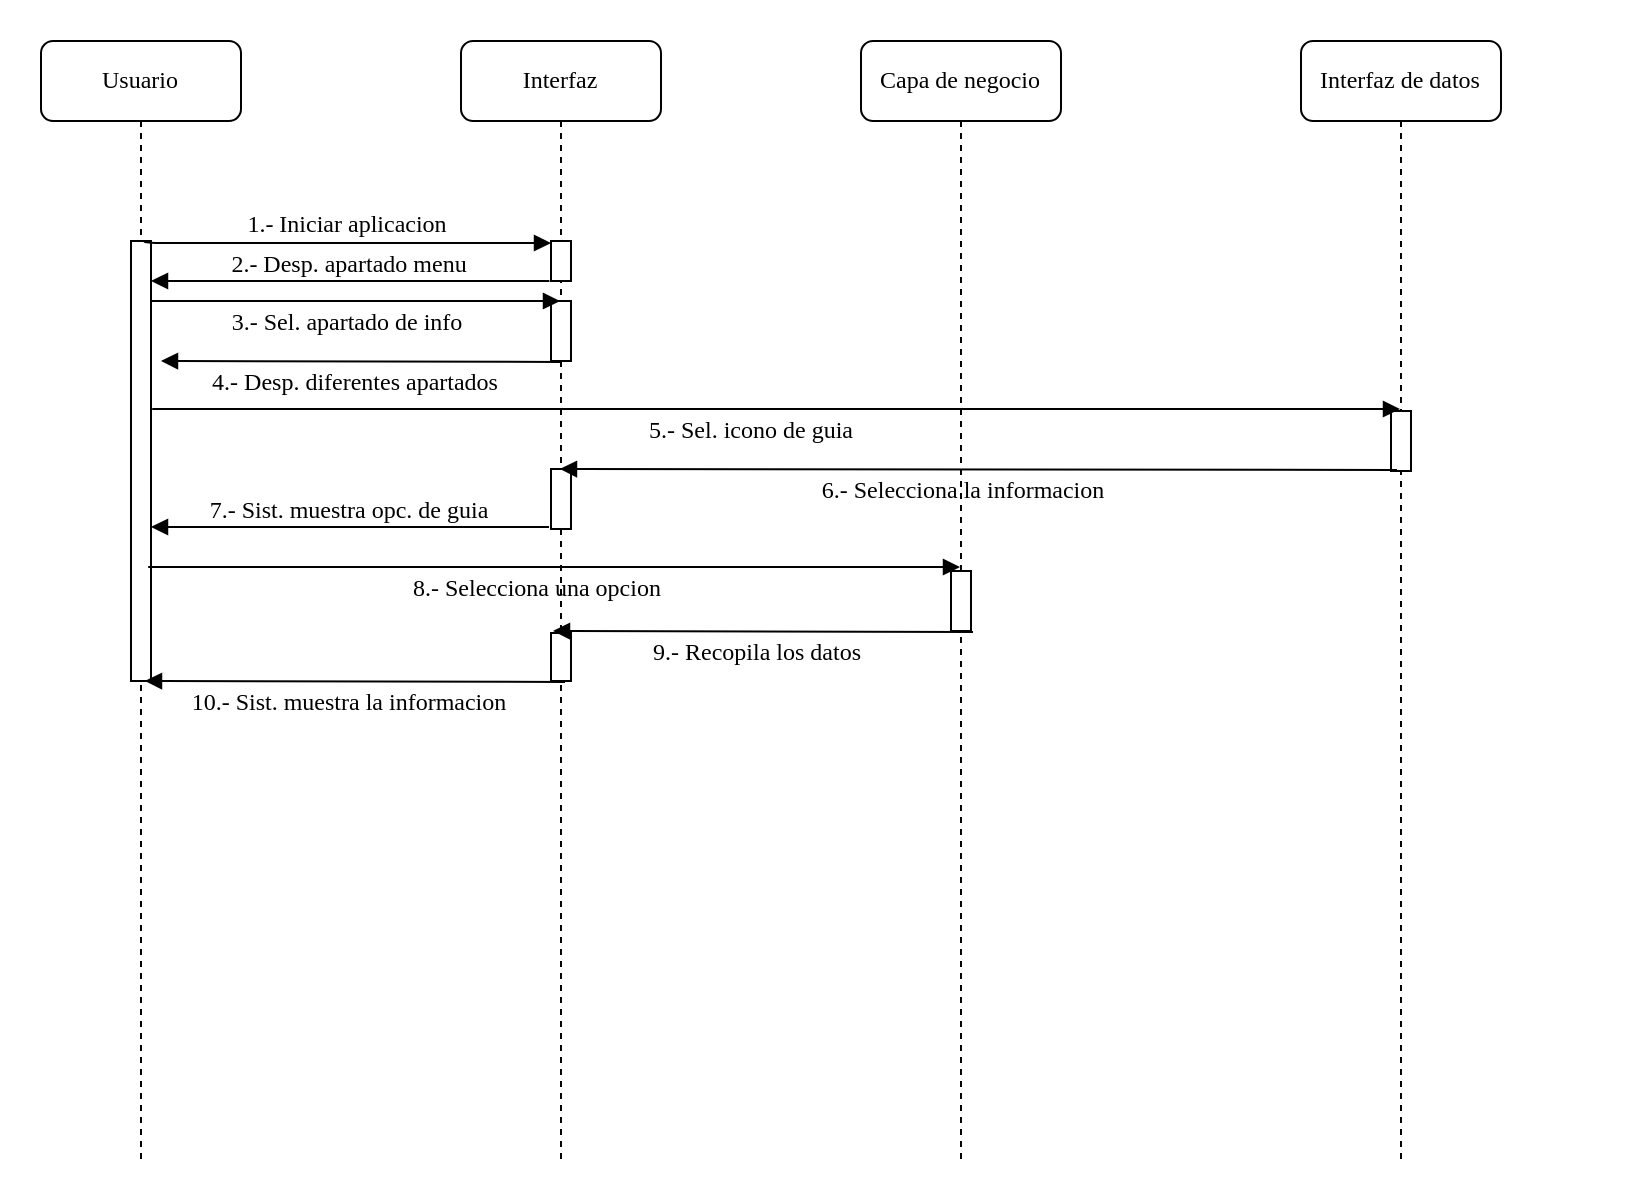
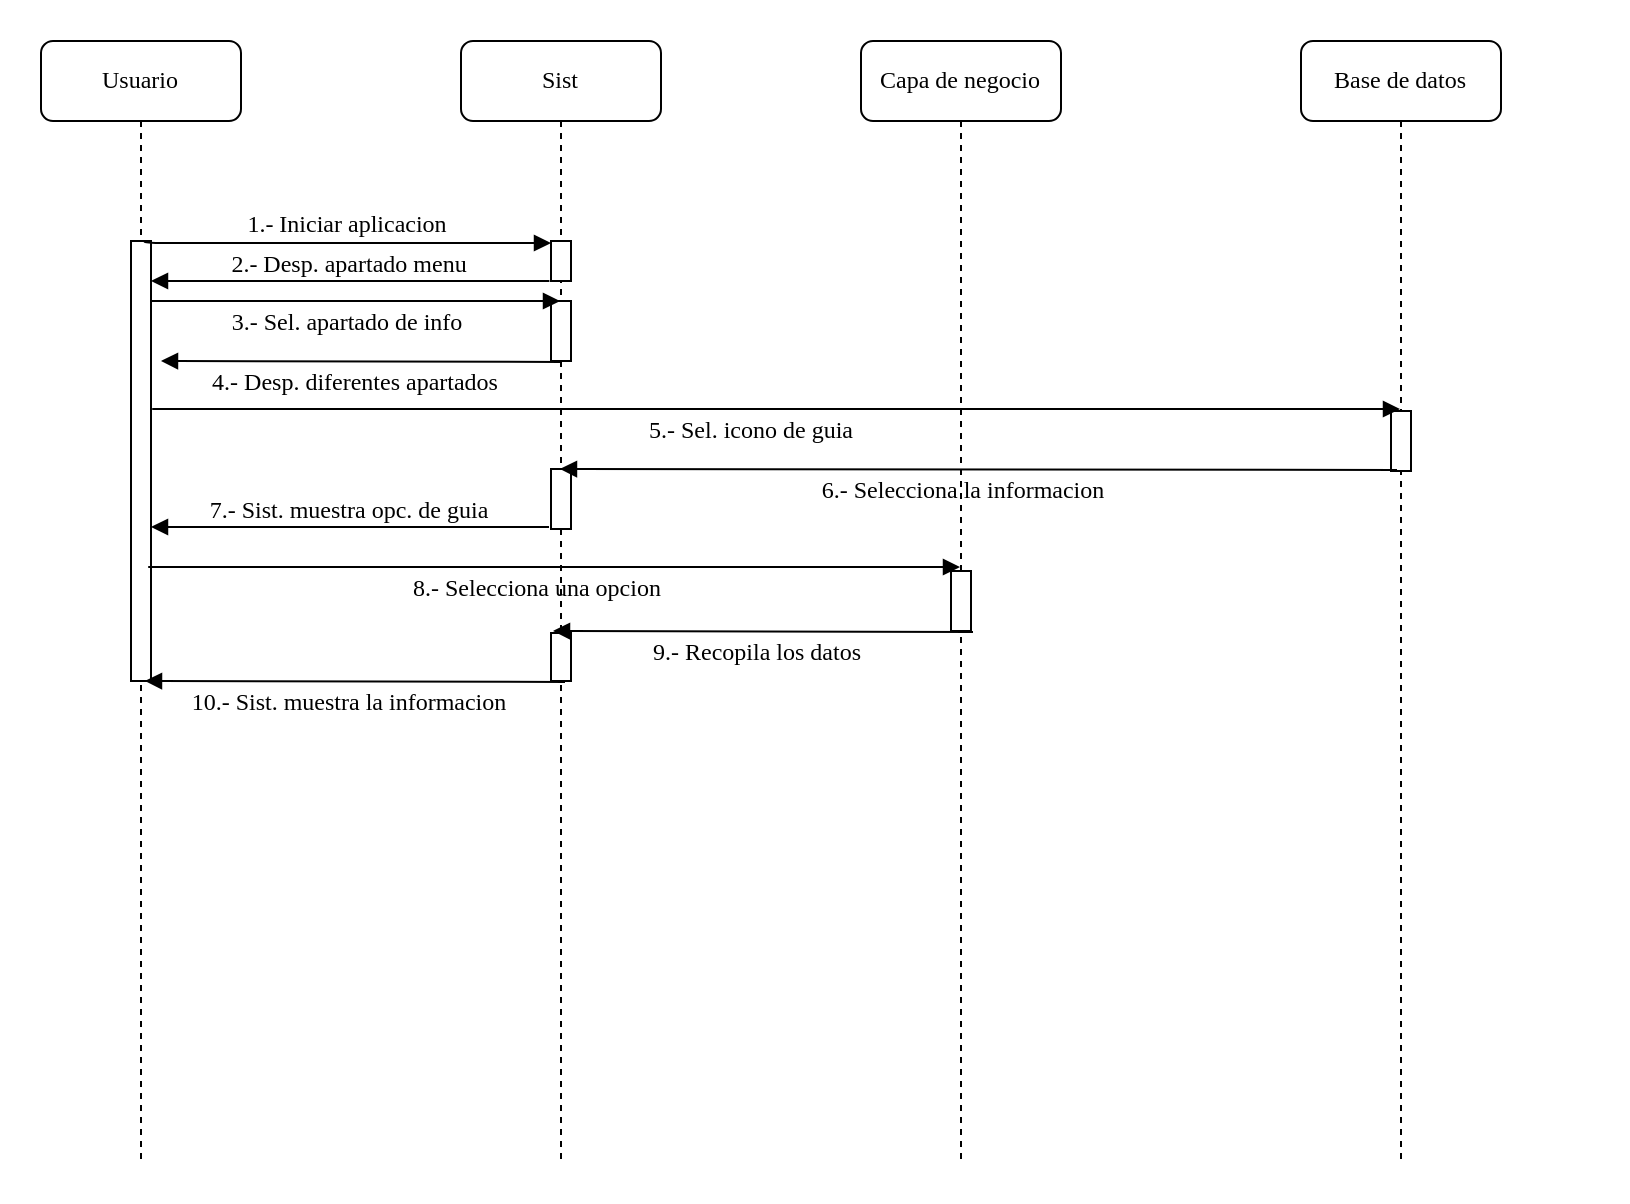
node "Interfaz": label "Interfaz" -> "Sist"
node "Interfaz de datos": label "Interfaz de datos" -> "Base de datos"
